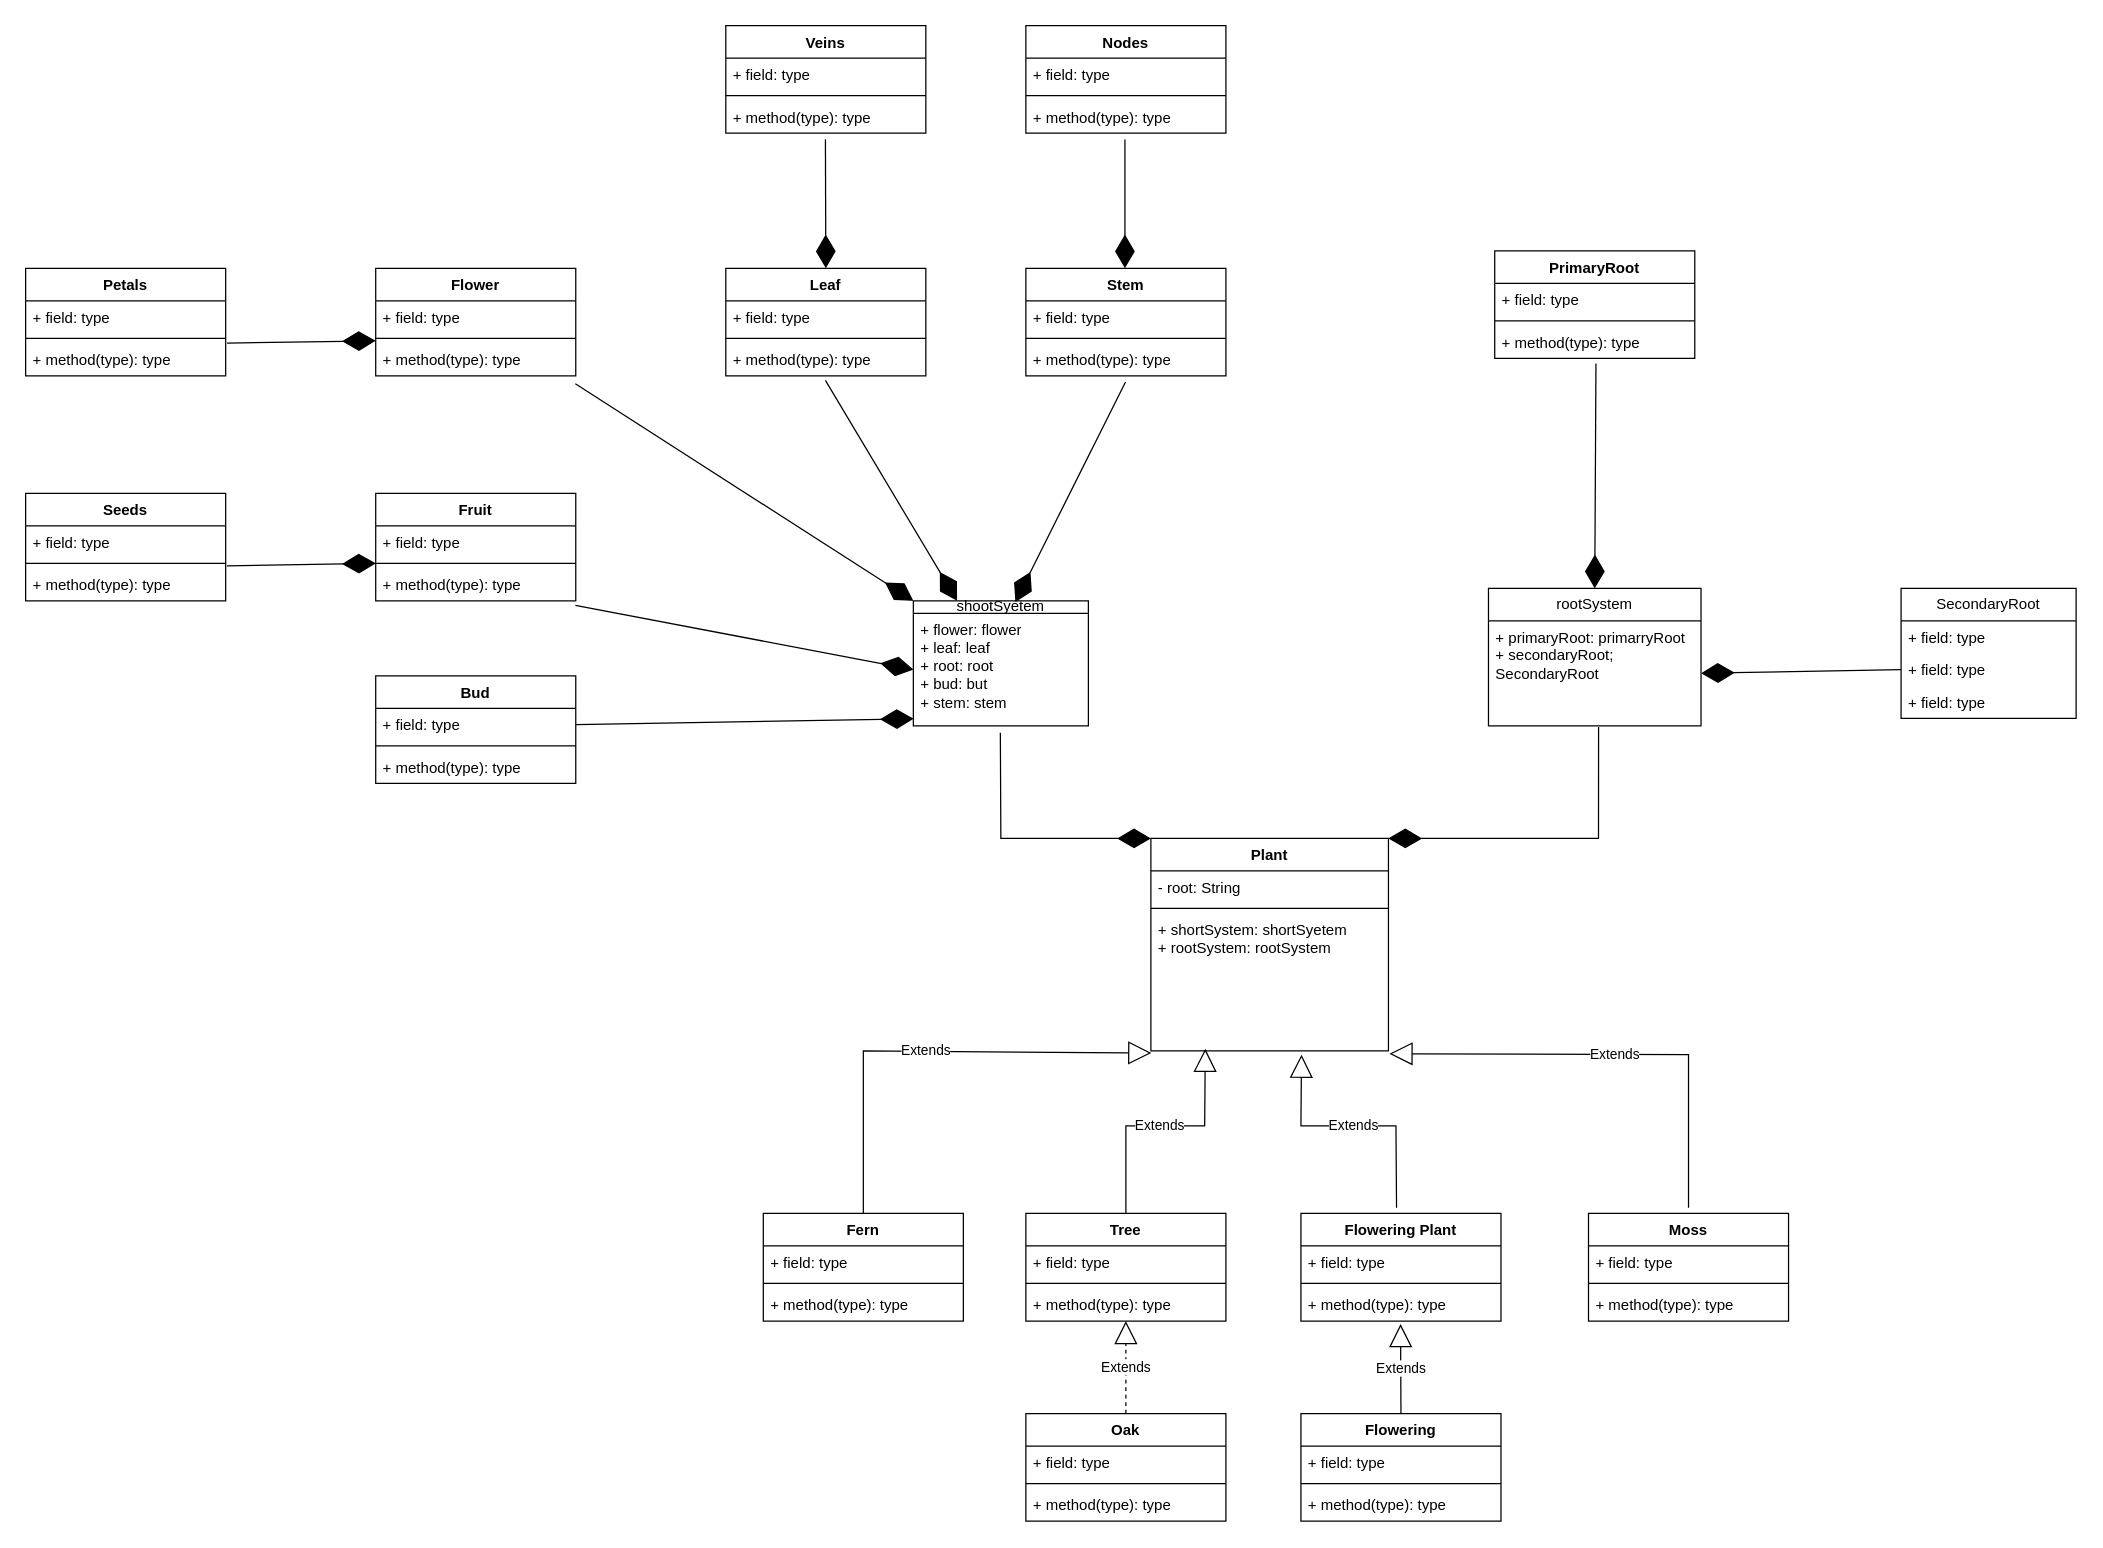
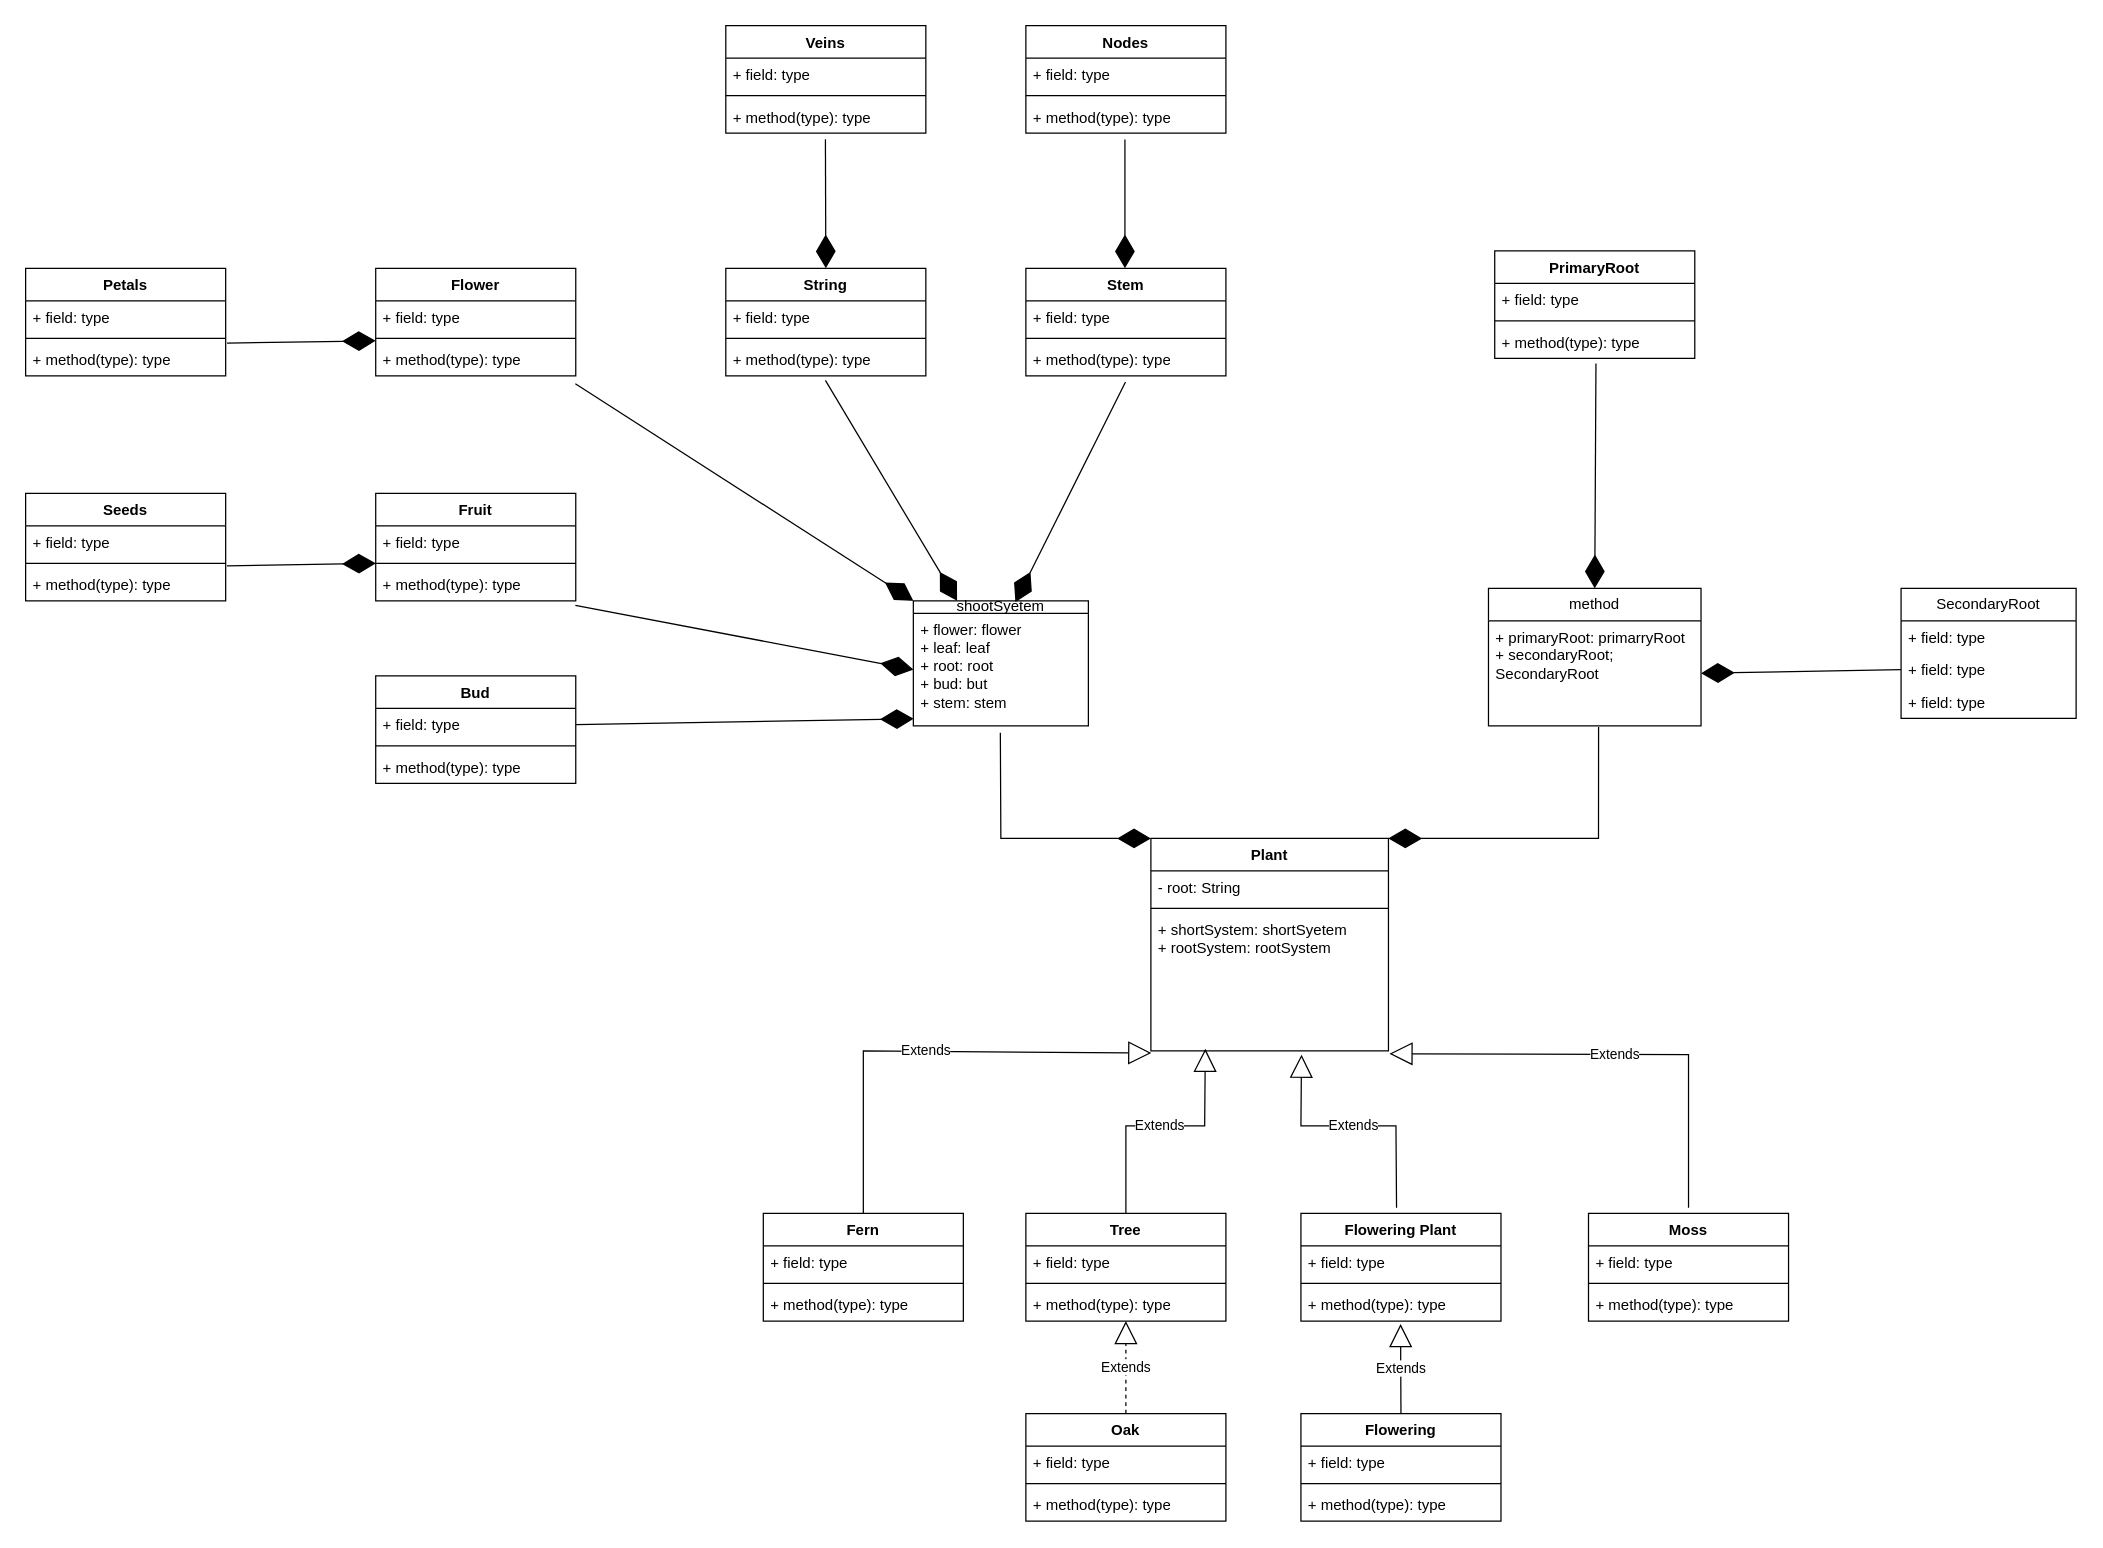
node "Leaf": label "Leaf" -> "String"
node "rootSystem": label "rootSystem" -> "method"
